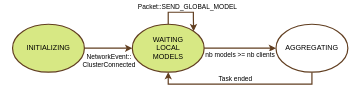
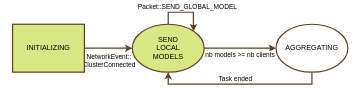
node "INITIALIZING": shape ellipse -> rectangle
node "WAITING LOCAL MODELS": label "WAITING LOCAL MODELS" -> "SEND LOCAL MODELS"
